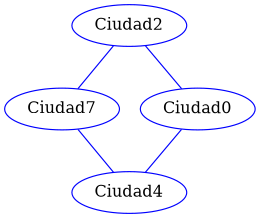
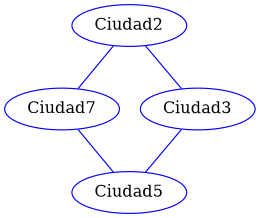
node "Ciudad0": label "Ciudad0" -> "Ciudad3"
node "Ciudad4": label "Ciudad4" -> "Ciudad5"
